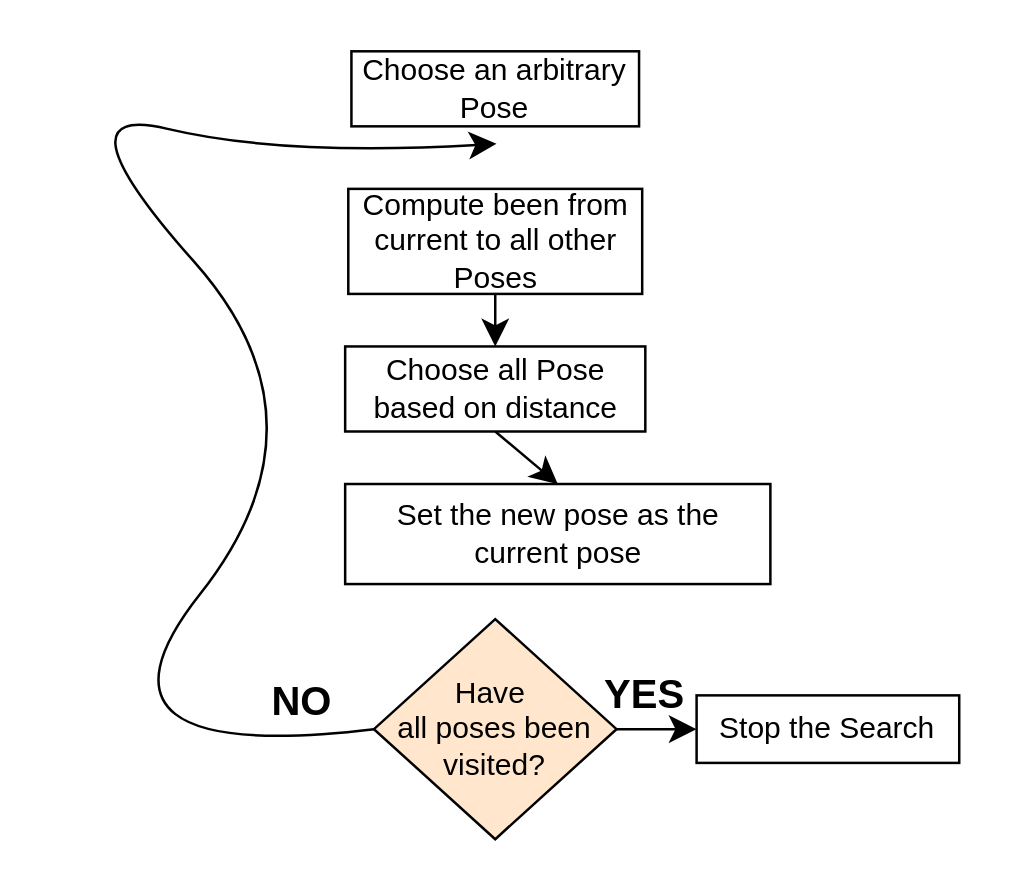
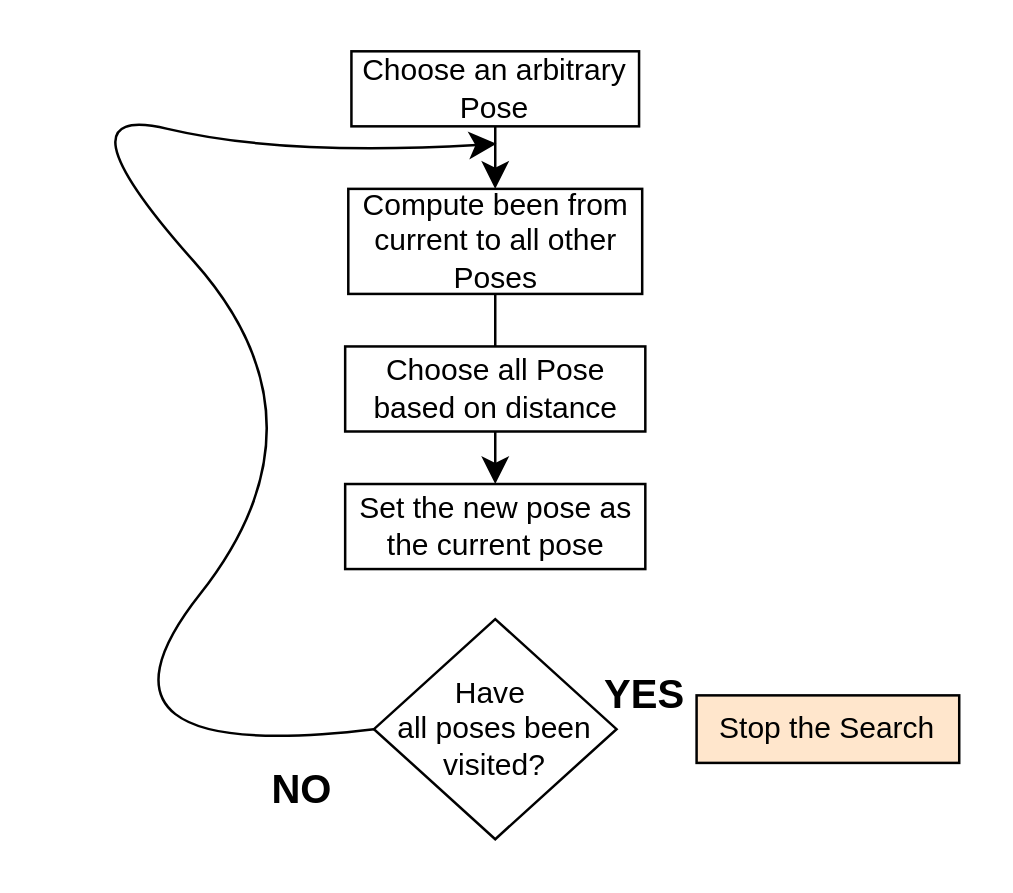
edge "Choose an arbitrary Pose" -> "Compute been from current to all other Poses": added
edge "Compute been from current to all other Poses" -> "Choose all Pose based on distance": arrowhead classic -> none
node "Set the new pose as the current pose": size 425x100 -> 300x85
node "NO": moved (300, 701) -> (300, 789)
node "Have all poses been visited?": fillcolor #ffe6cc -> #ffffff
edge "Have all poses been visited?" -> "Stop the Search": removed
node "Stop the Search": fillcolor #ffffff -> #ffe6cc
